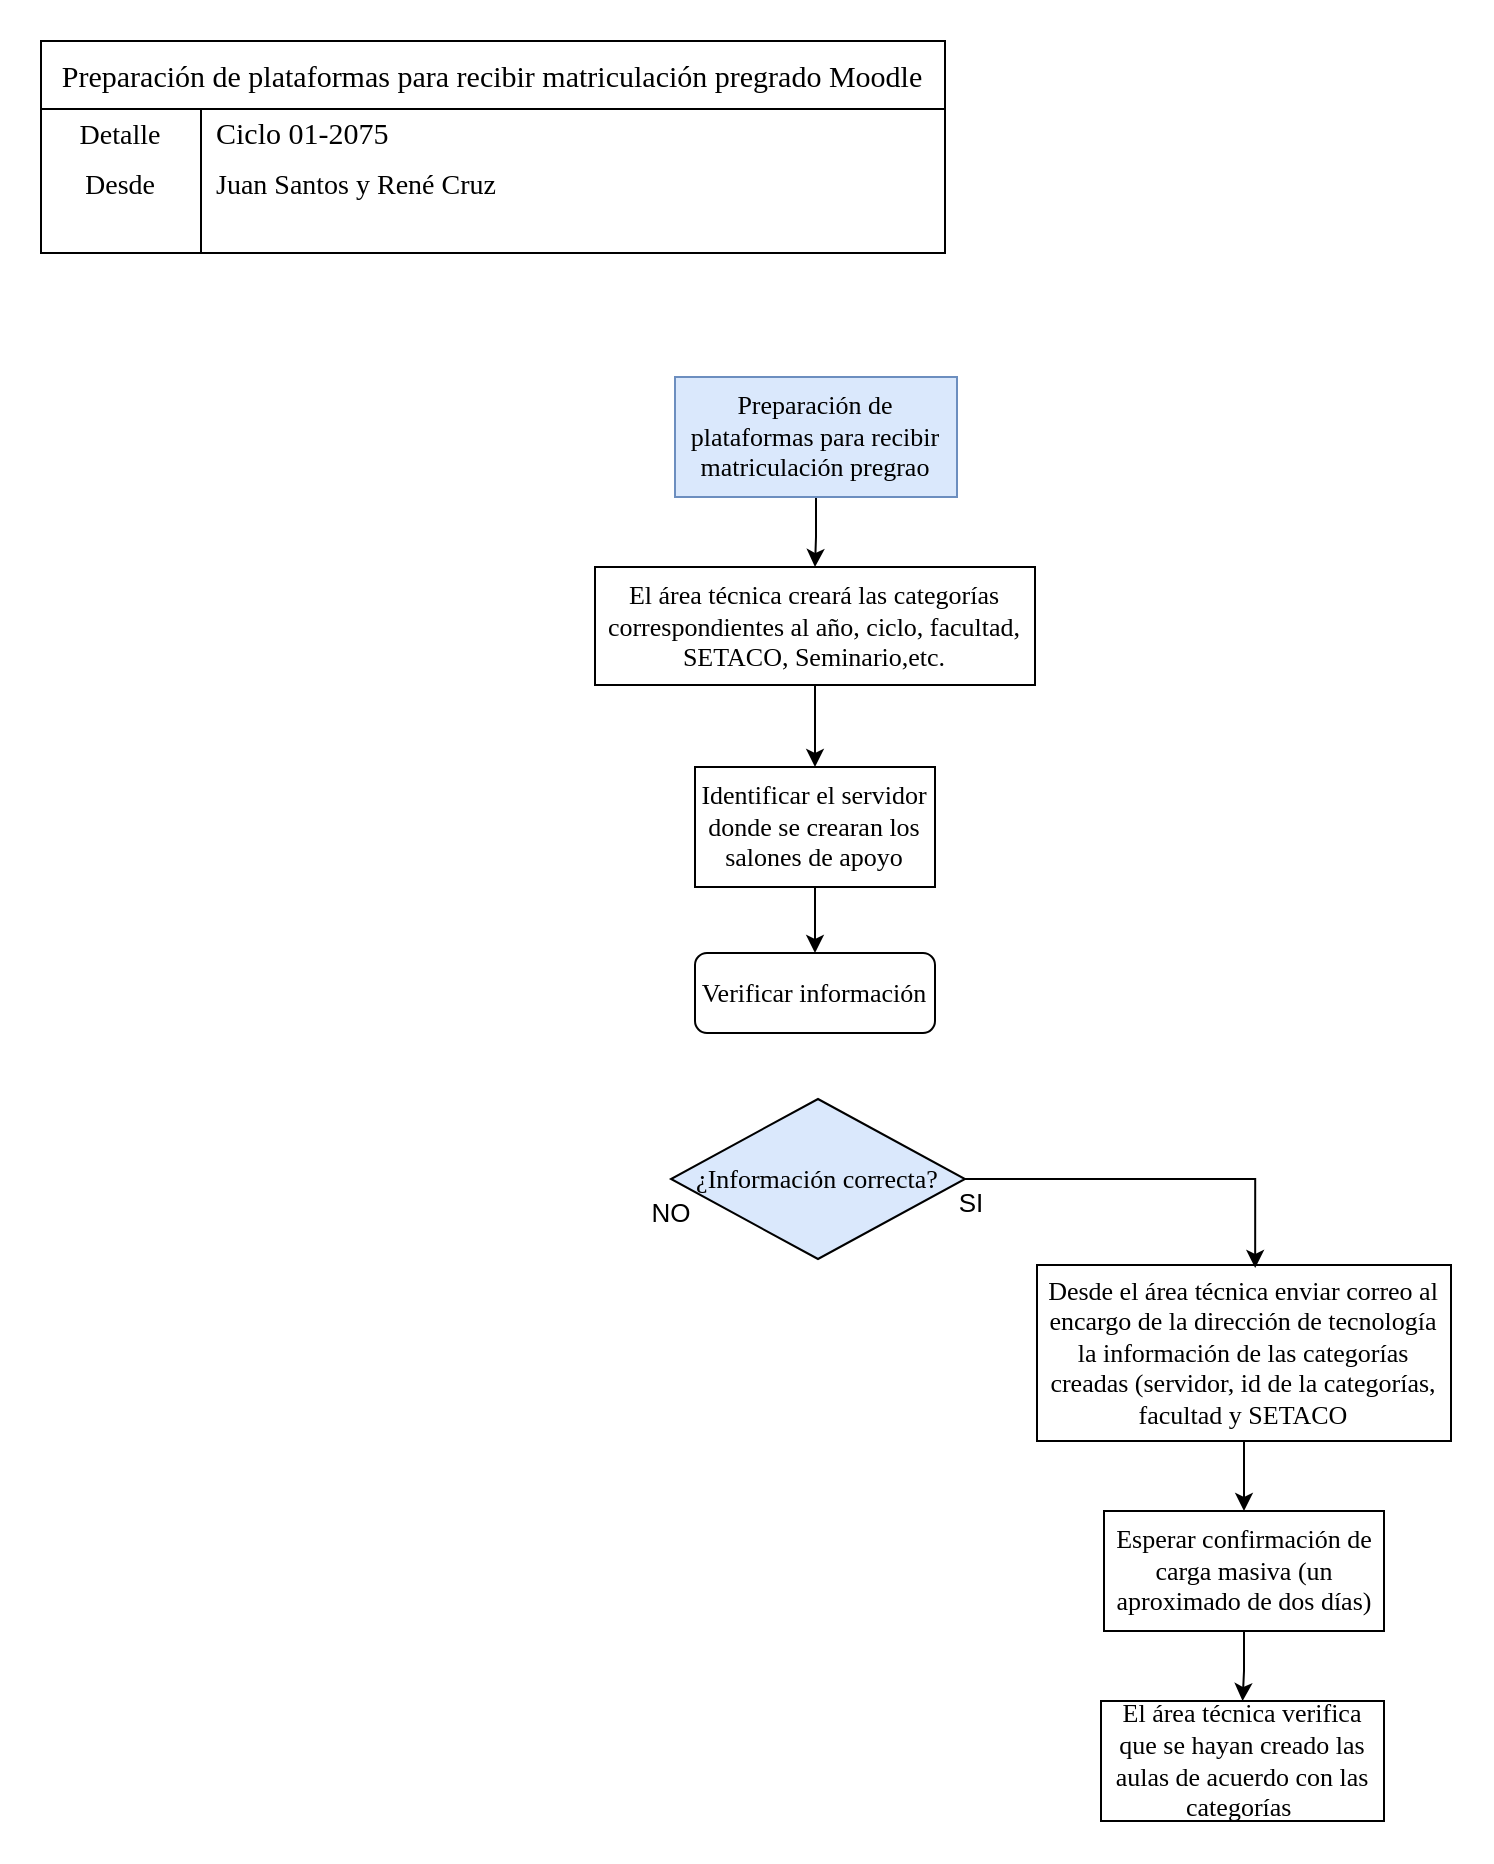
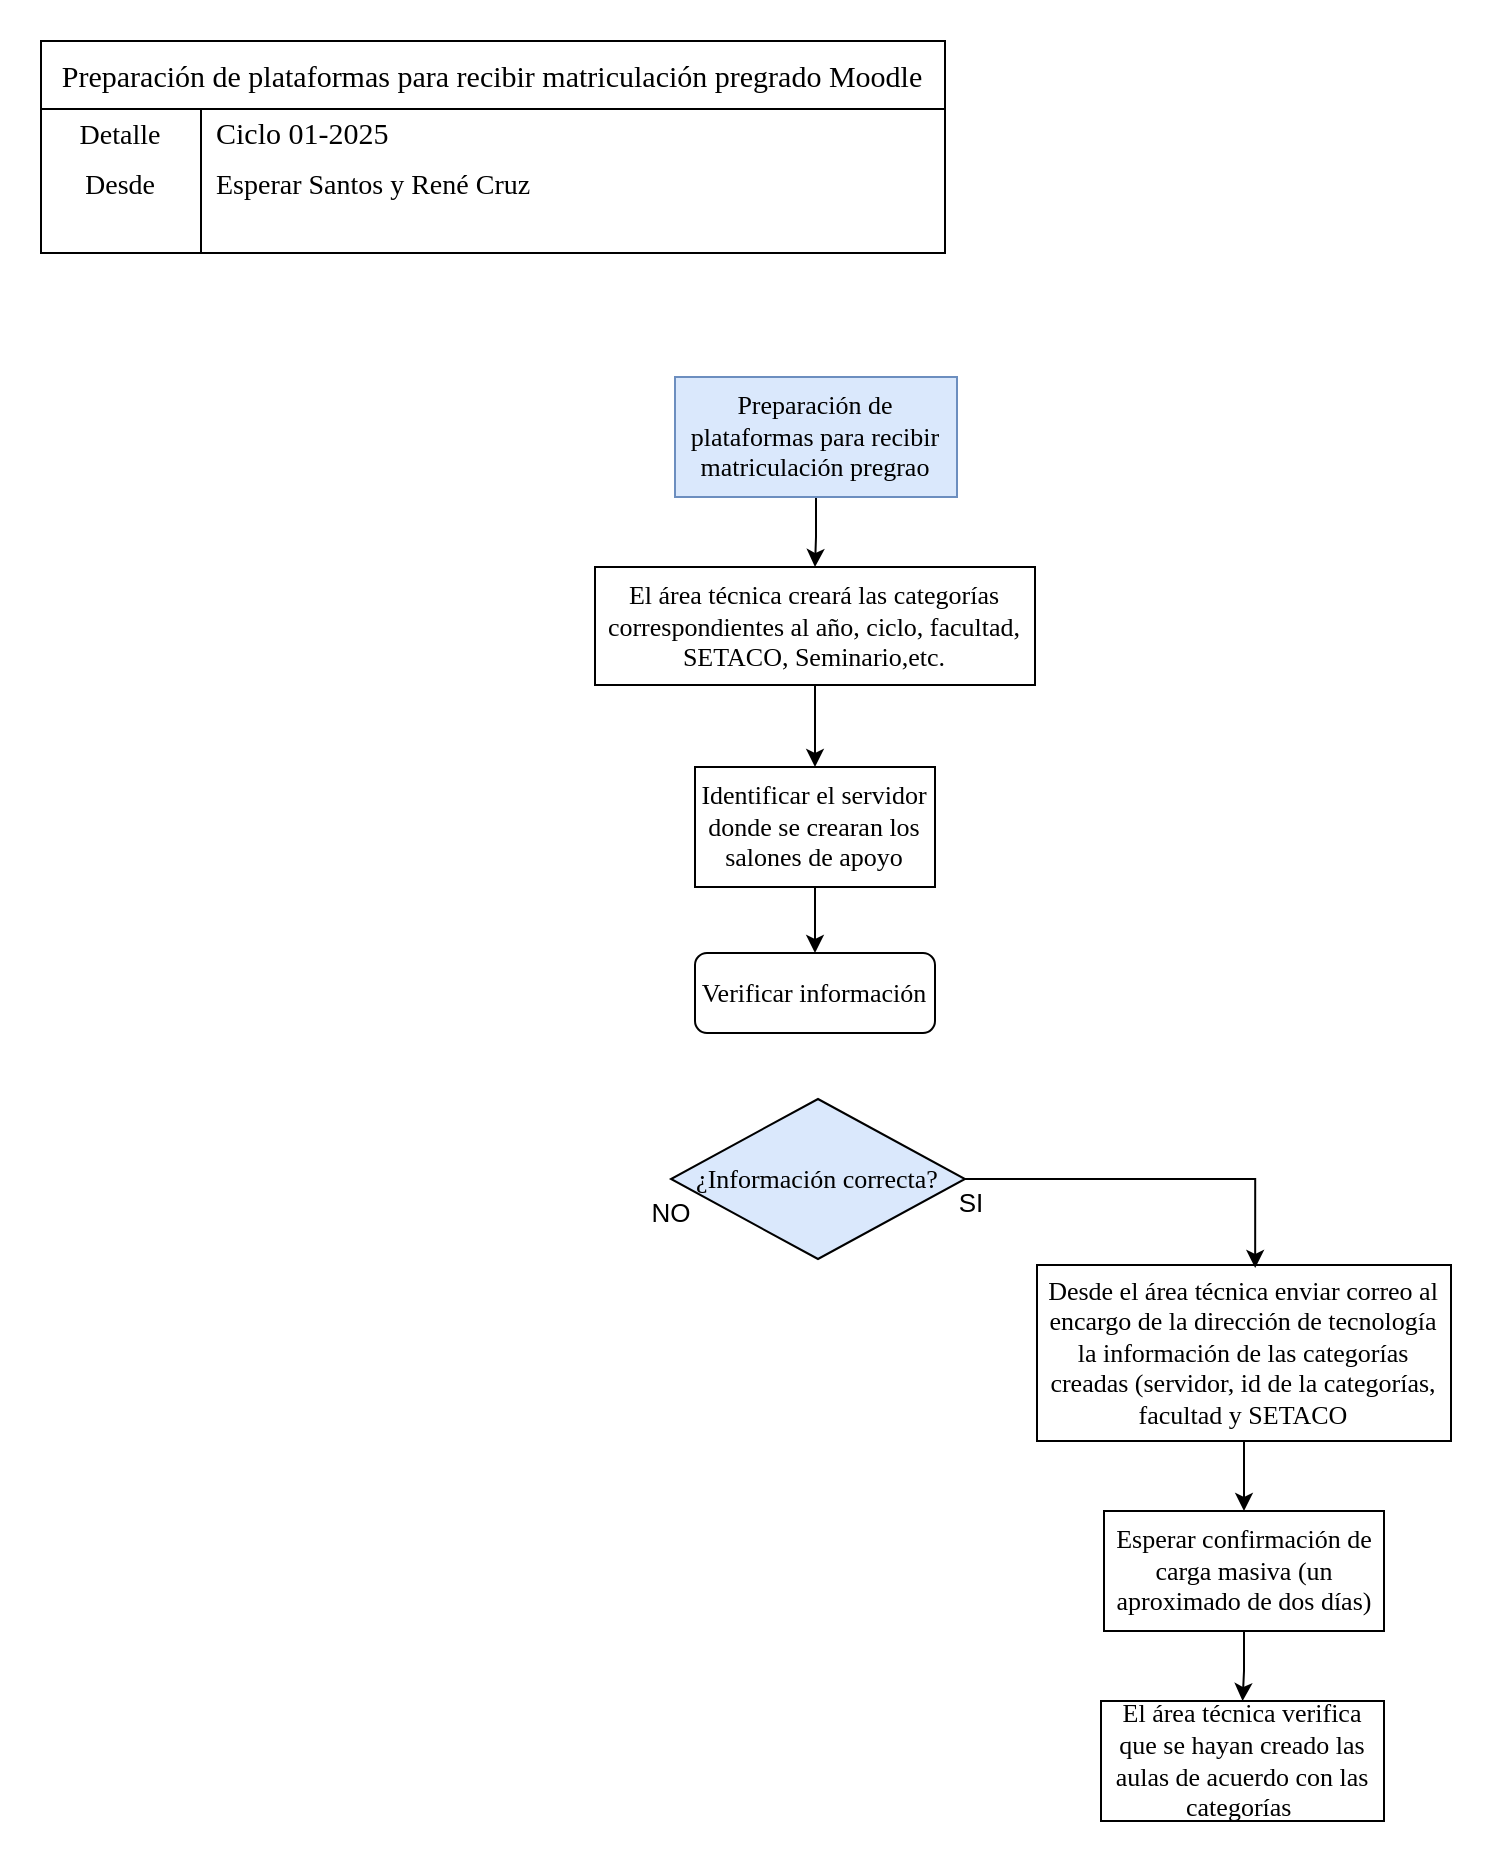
node "Ciclo 01-2075": label "Ciclo 01-2075" -> "Ciclo 01-2025"
node "Juan Santos y René Cruz": label "Juan Santos y René Cruz" -> "Esperar Santos y René Cruz"
